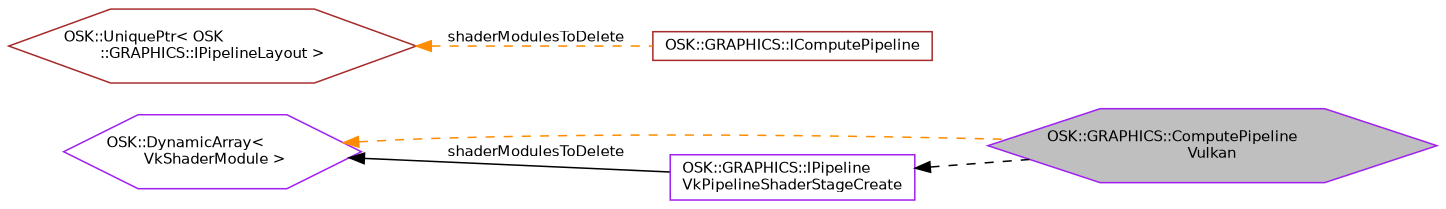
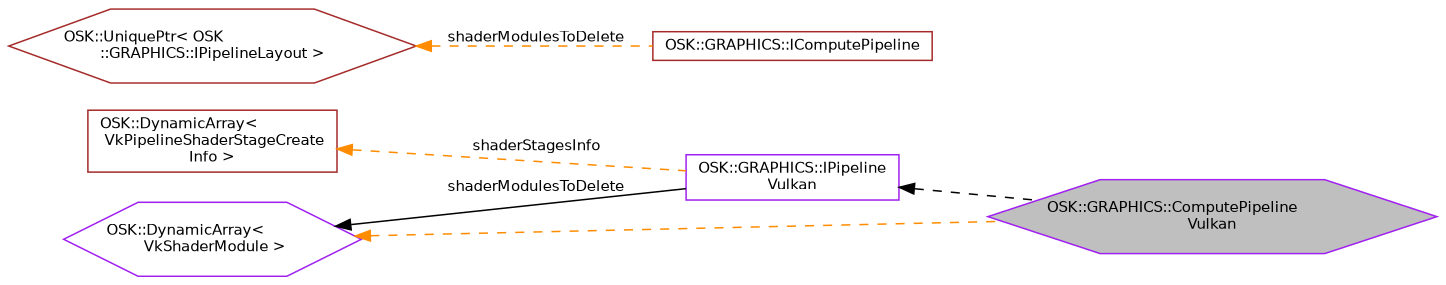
node "OSK::DynamicArray< VkPipelineShaderStageCreate Info >": added
node "OSK::GRAPHICS::IPipeline VkPipelineShaderStageCreate": label "OSK::GRAPHICS::IPipeline VkPipelineShaderStageCreate" -> "OSK::GRAPHICS::IPipeline Vulkan"
